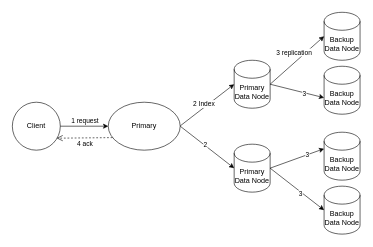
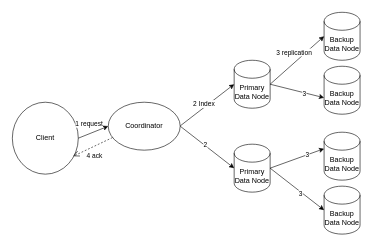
node "Client": size 48x48 -> 66x72
node "Primary": label "Primary" -> "Coordinator"
